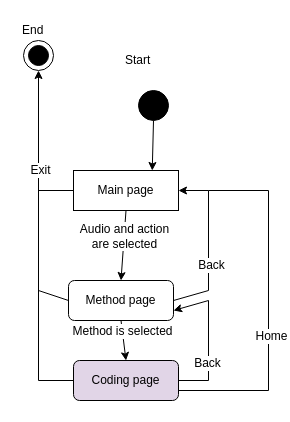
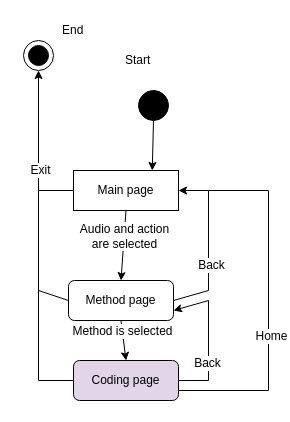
node "End": moved (41, 31) -> (81, 31)
